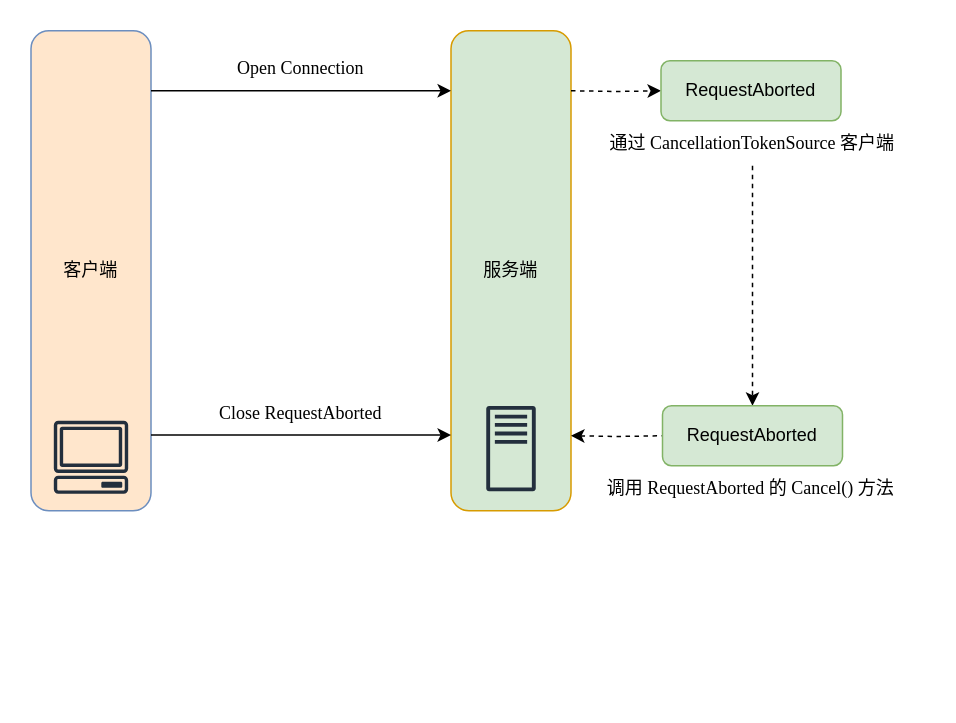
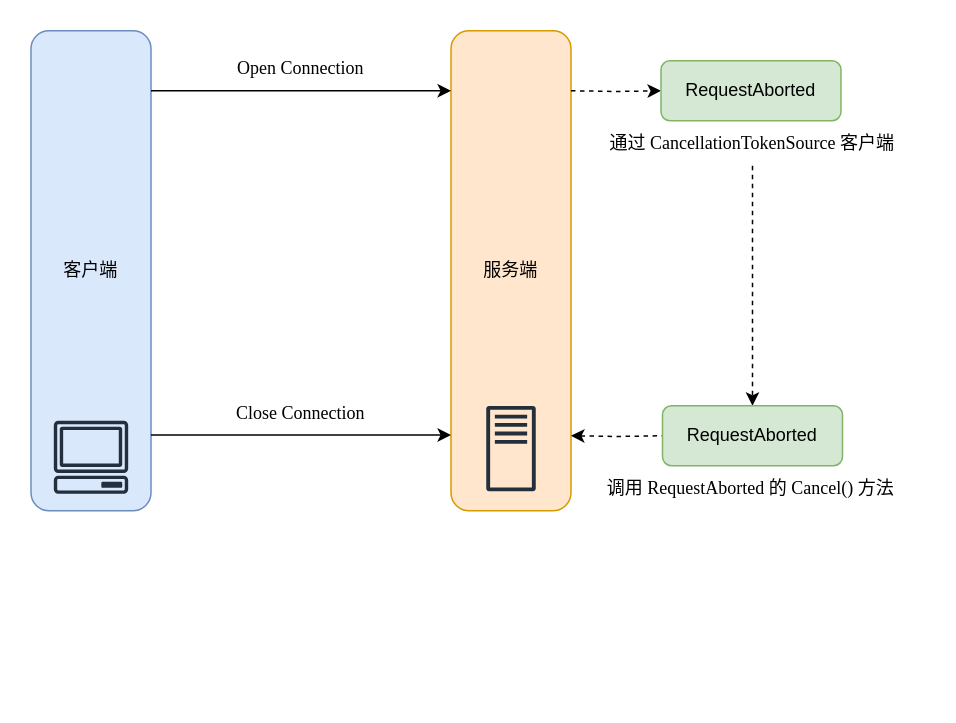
node "客户端": fillcolor #ffe6cc -> #dae8fc
node "服务端": fillcolor #d5e8d4 -> #ffe6cc
node "Close RequestAborted": label "Close RequestAborted" -> "Close Connection"
